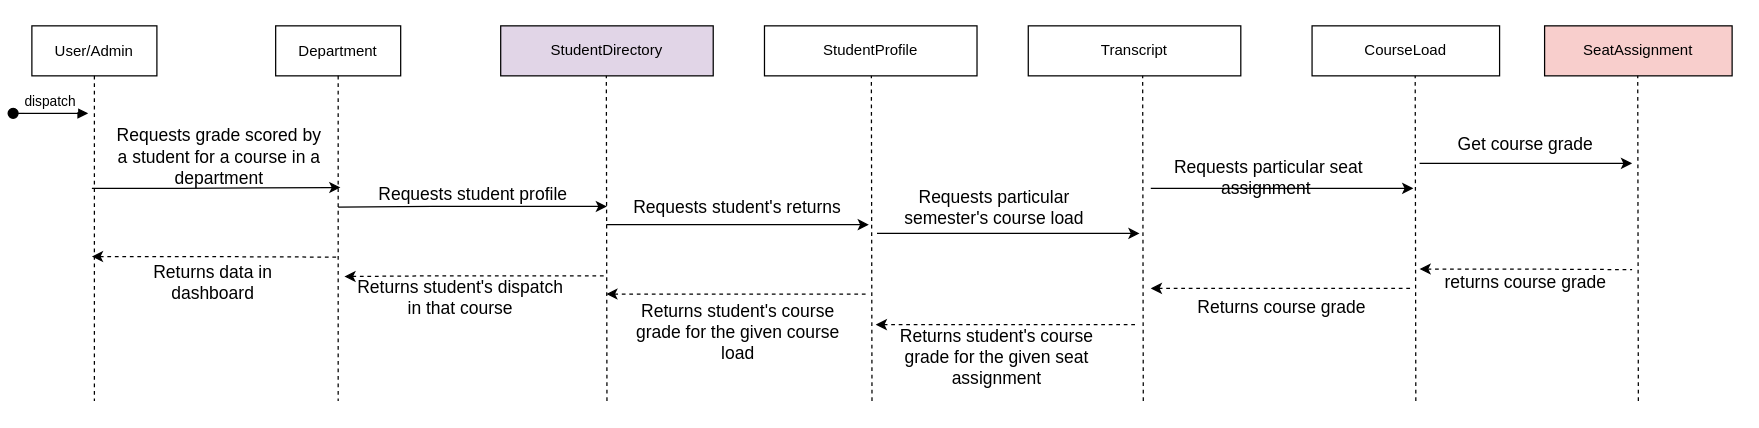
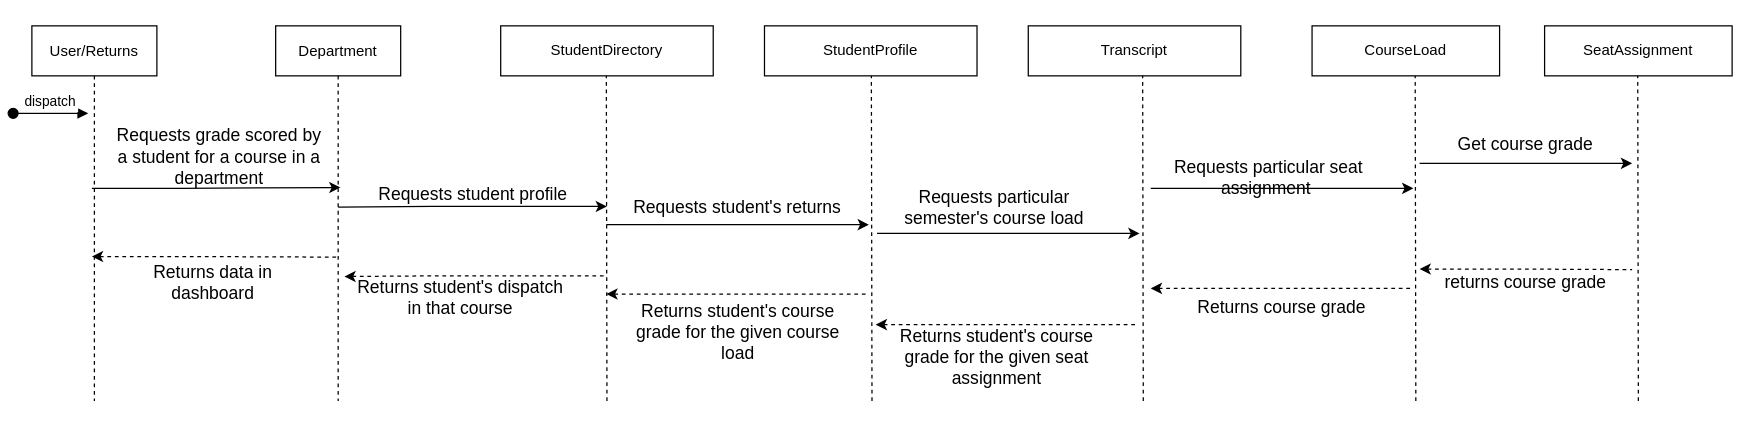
node "User/Admin": label "User/Admin" -> "User/Returns"
node "StudentDirectory": fillcolor #e1d5e7 -> #ffffff
node "SeatAssignment": fillcolor #f8cecc -> #ffffff
